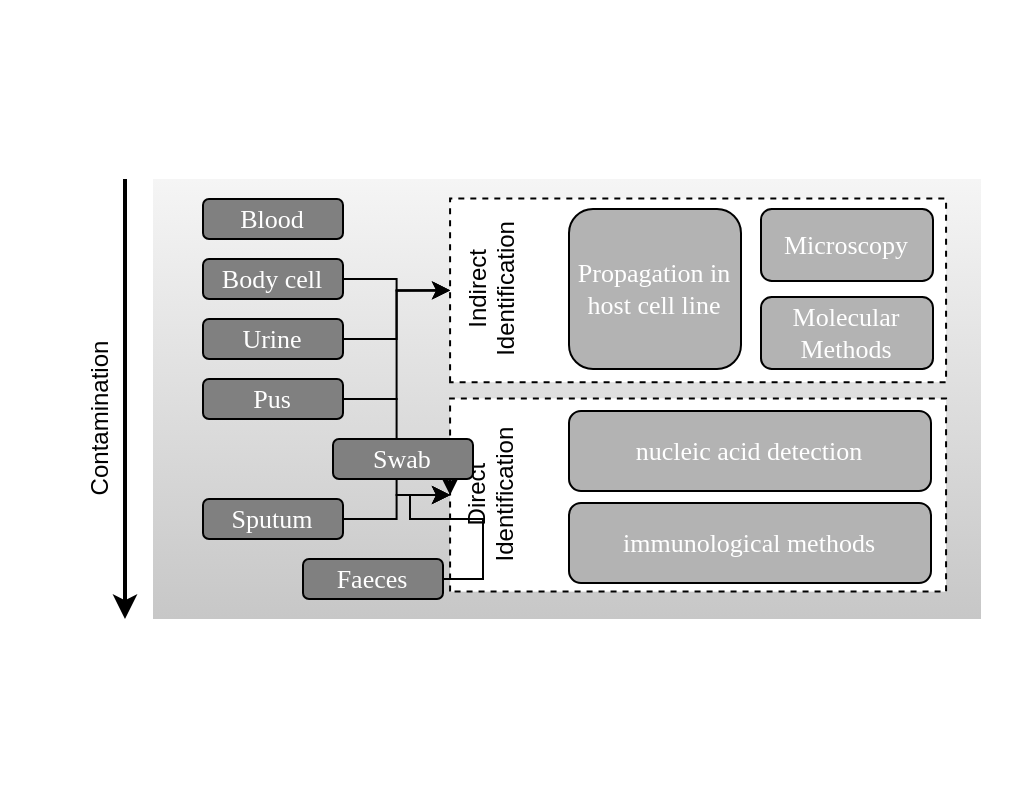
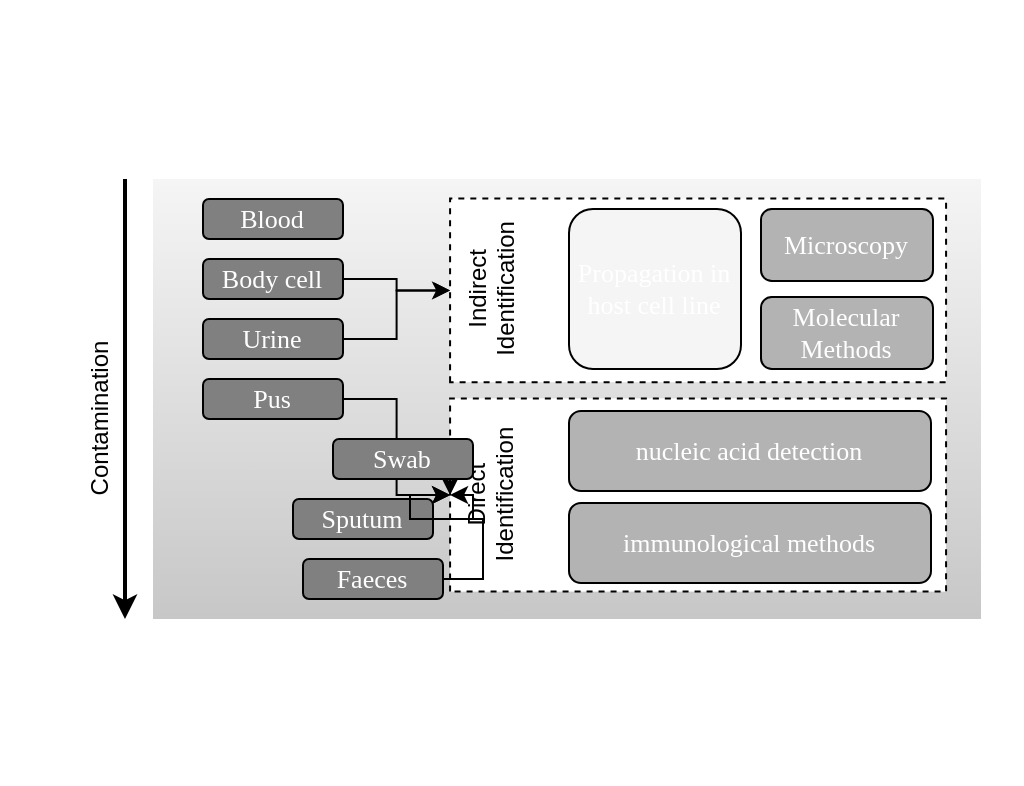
node "Propagation in host cell line": fillcolor #b3b3b3 -> #f5f5f5
edge "Pus" -> "Indirect Identification": removed
node "Sputum": moved (273, 519) -> (363, 519)
